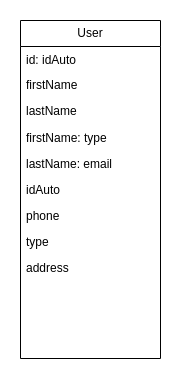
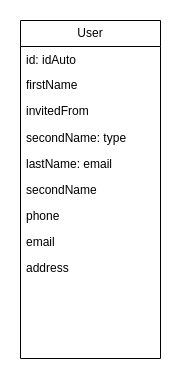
node "lastName": label "lastName" -> "invitedFrom"
node "firstName: type": label "firstName: type" -> "secondName: type"
node "idAuto": label "idAuto" -> "secondName"
node "type": label "type" -> "email"
